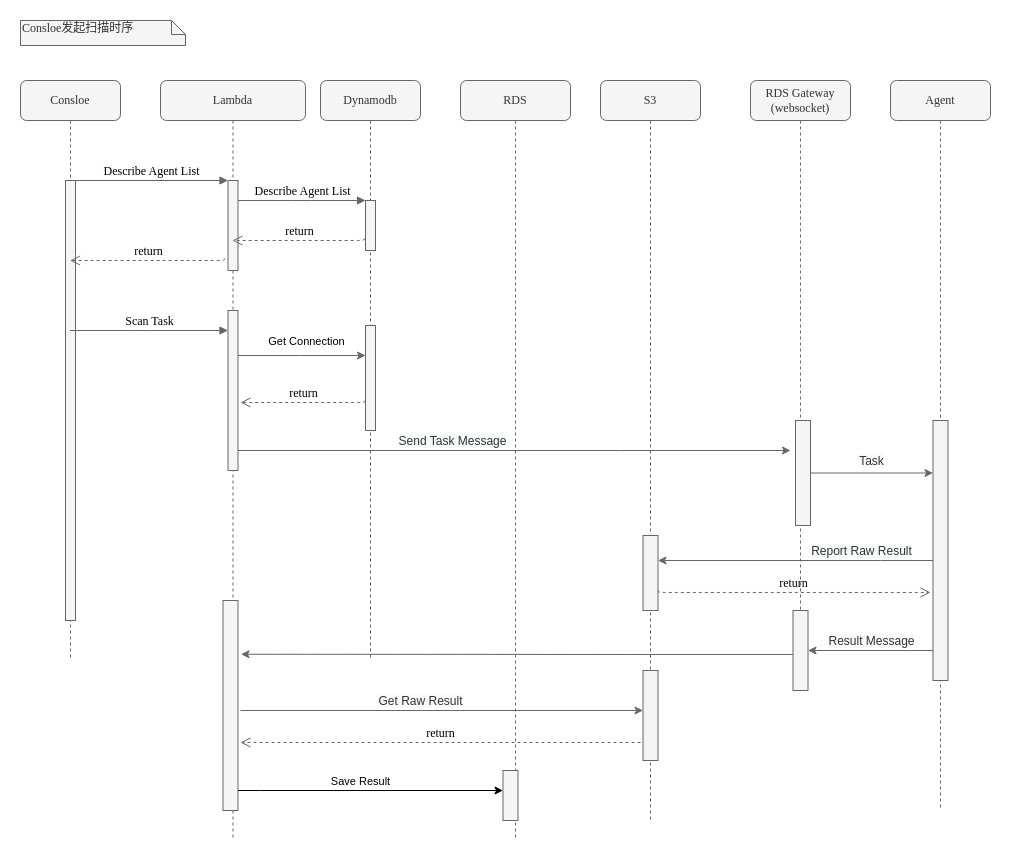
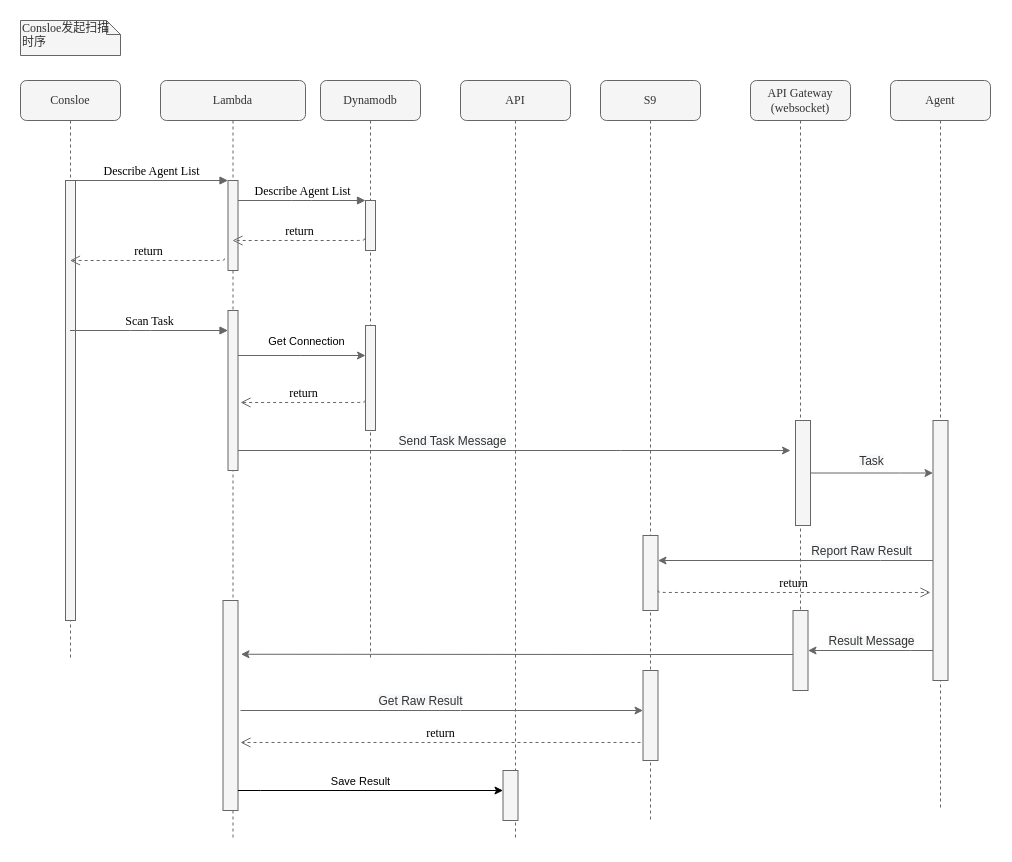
node "Consloe发起扫描时序": size 165x25 -> 100x35
node "RDS": label "RDS" -> "API"
node "S3": label "S3" -> "S9"
node "RDS Gateway (websocket)": label "RDS Gateway (websocket)" -> "API Gateway (websocket)"
